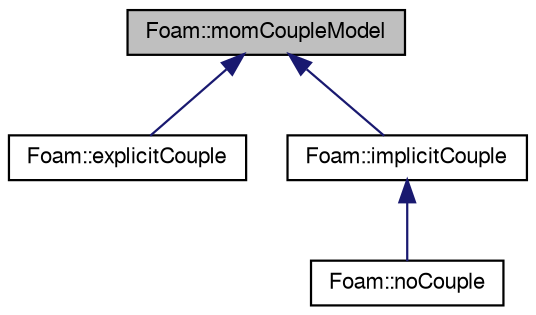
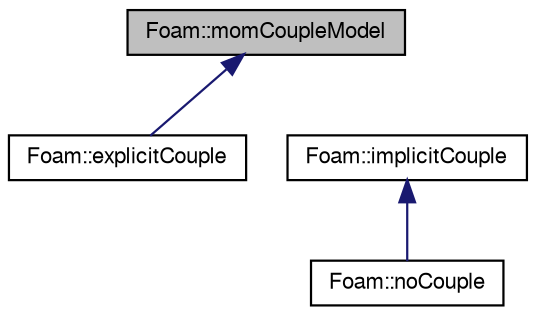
edge "Foam::implicitCouple" -> "Foam::momCoupleModel": removed
